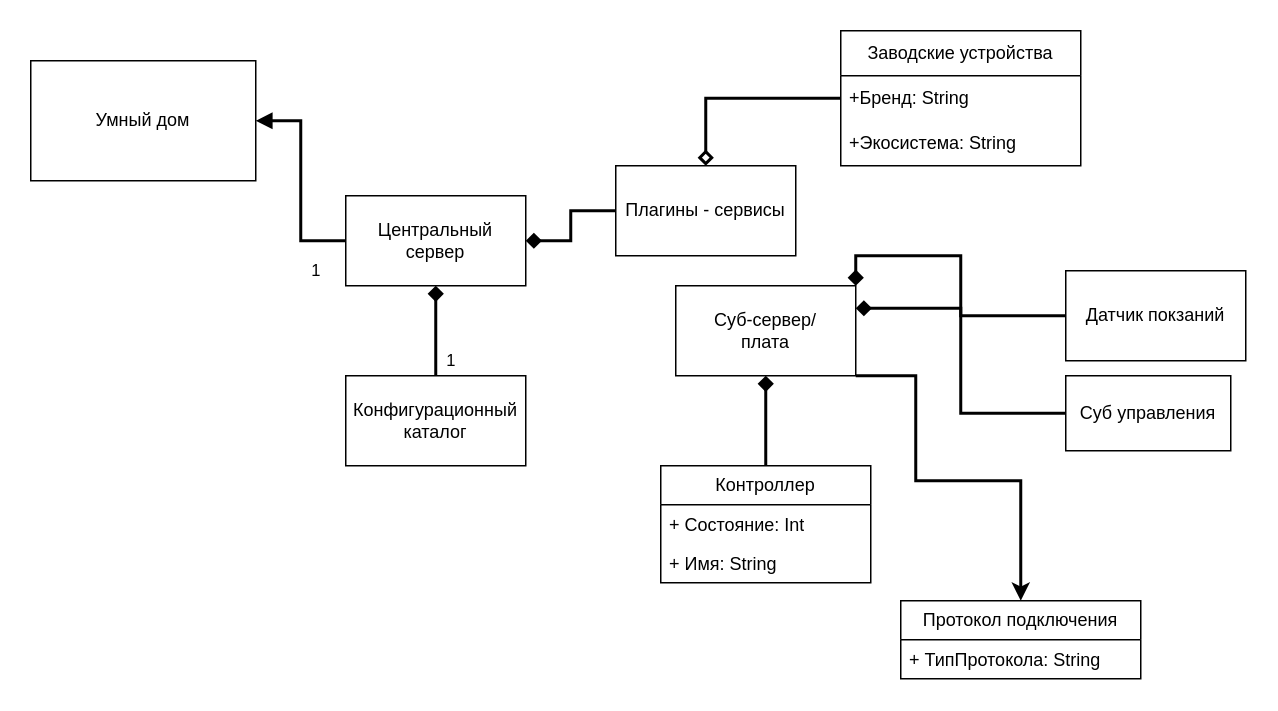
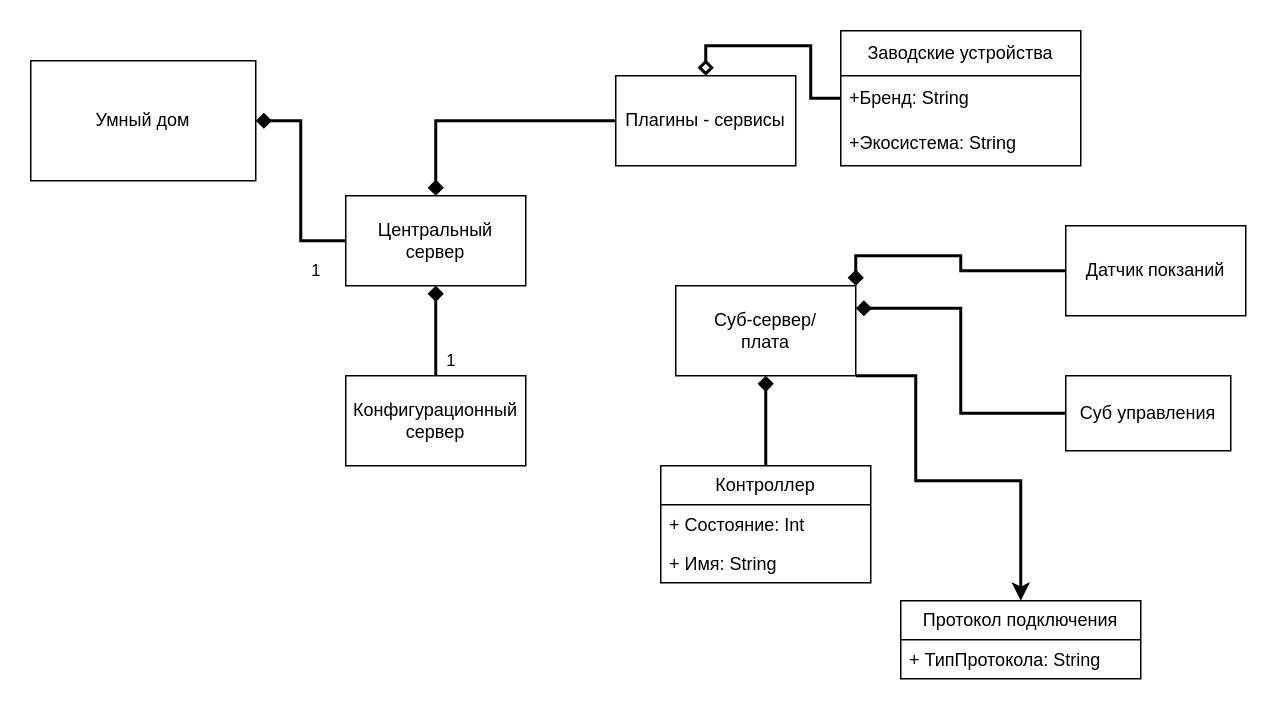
edge "Центральный сервер" -> "Умный дом": arrowhead block -> diamond
node "Плагины - сервисы": moved (706, 211) -> (706, 121)
node "Датчик покзаний": moved (1156, 316) -> (1156, 271)
node "Конфигурационный каталог": label "Конфигурационный каталог" -> "Конфигурационный сервер"
